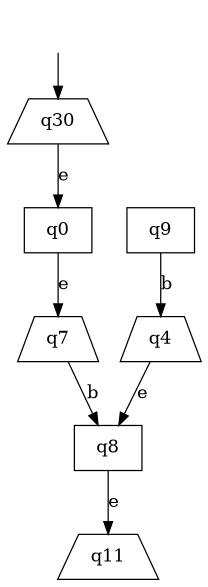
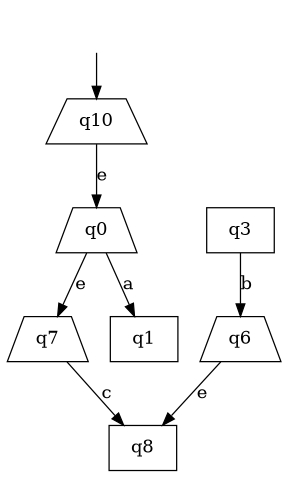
node "q30": label "q30" -> "q10"
node "q0": shape box -> trapezium
node "q9": label "q9" -> "q3"
node "q1": added
node "q4": label "q4" -> "q6"
edge "q7" -> "q8": label "b" -> "c"
node "q11": removed
